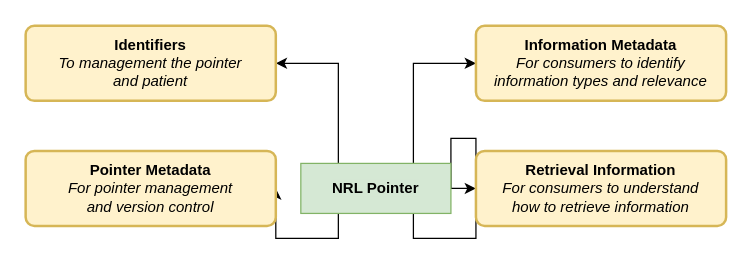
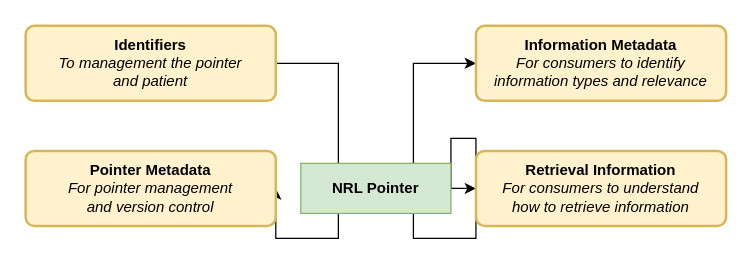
edge "NRL Pointer" -> "Identifiers To management the pointer and patient": arrowhead classic -> none
